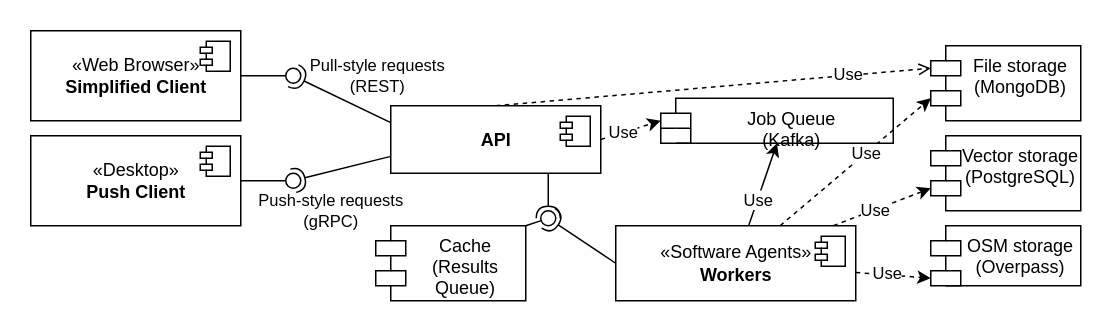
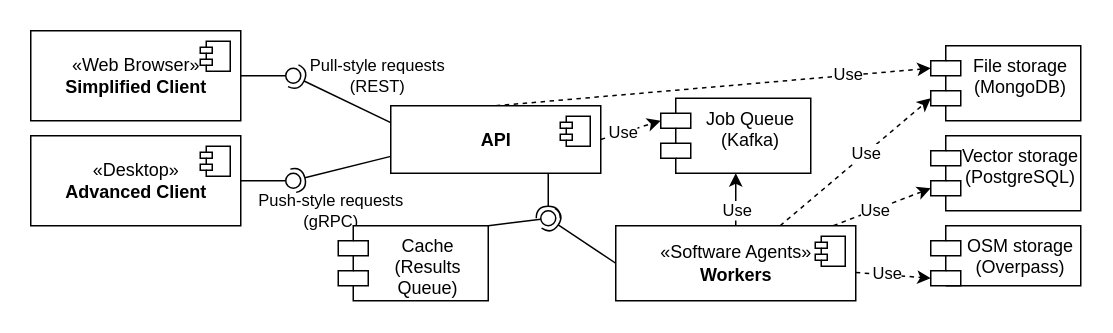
edge "API" -> "File storage (MongoDB)": arrowhead open -> classic
node "Job Queue (Kafka)": size 233x45 -> 150x75
node "«Desktop» Push Client": label "«Desktop» Push Client" -> "«Desktop» Advanced Client"
node "Cache (Results Queue)": moved (451, 263) -> (413, 263)
